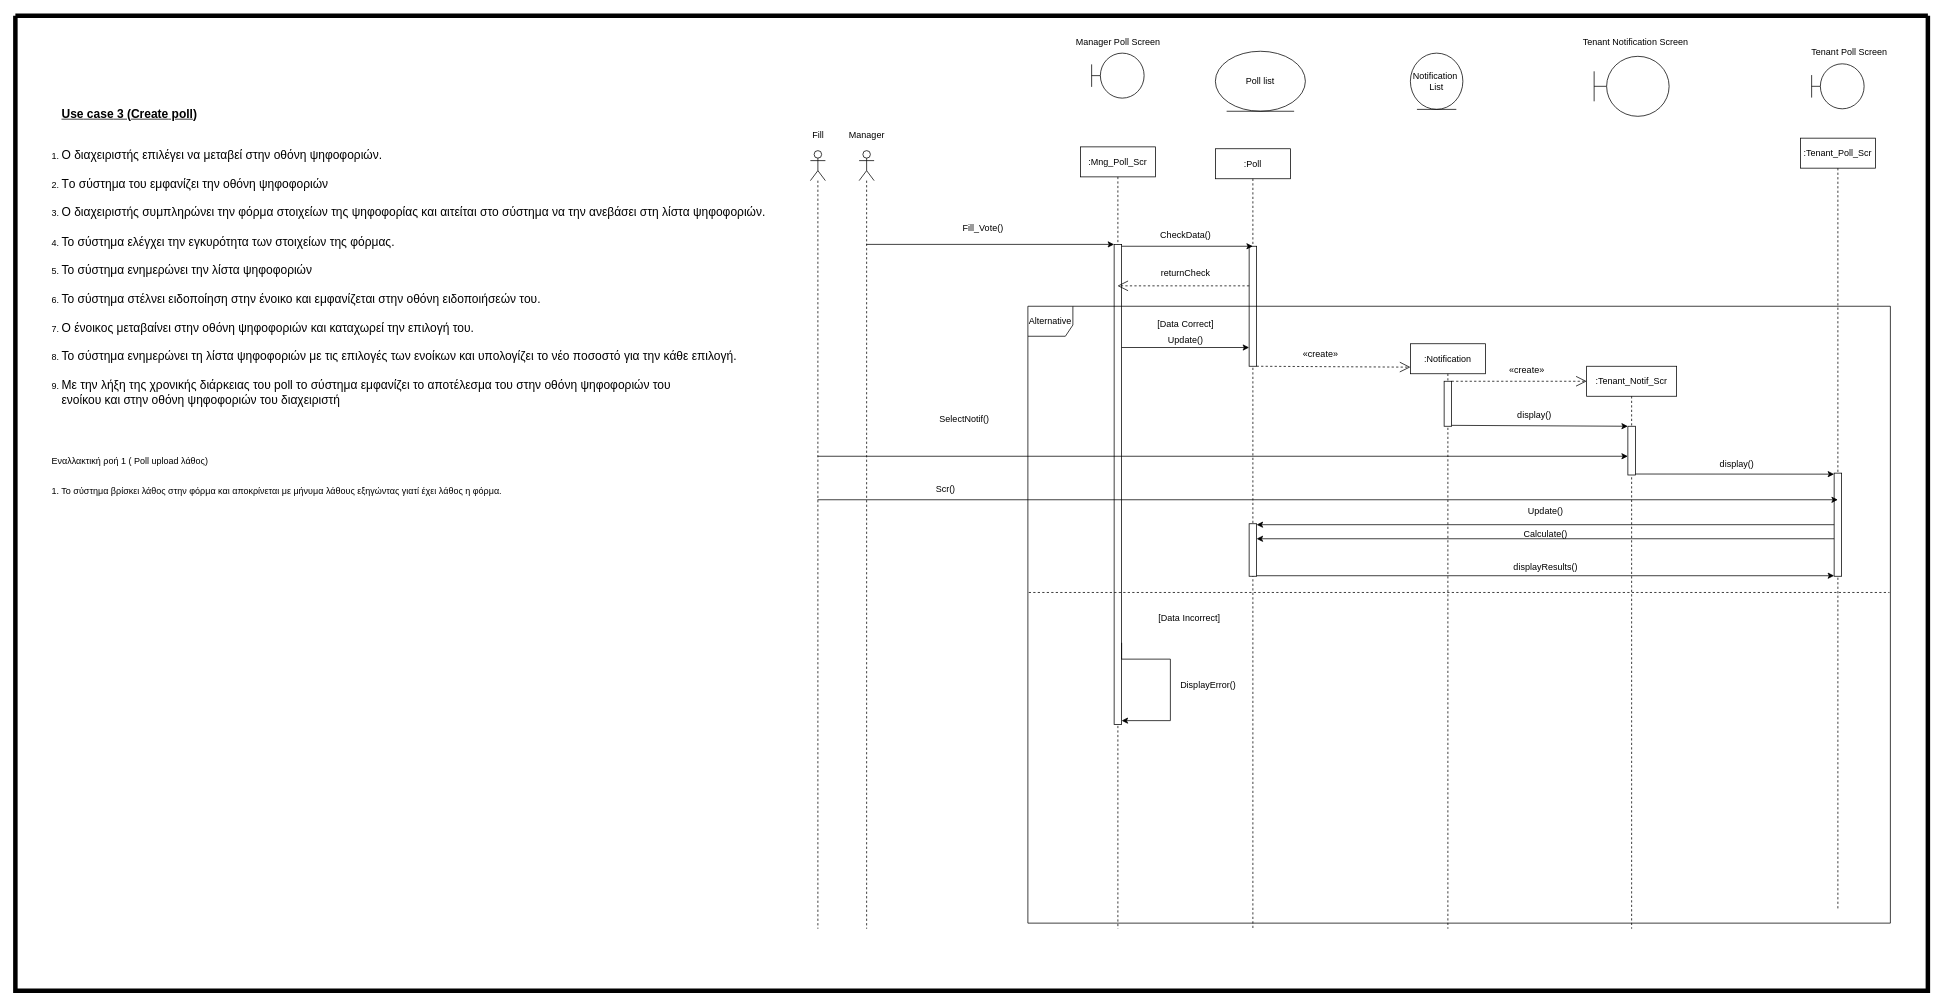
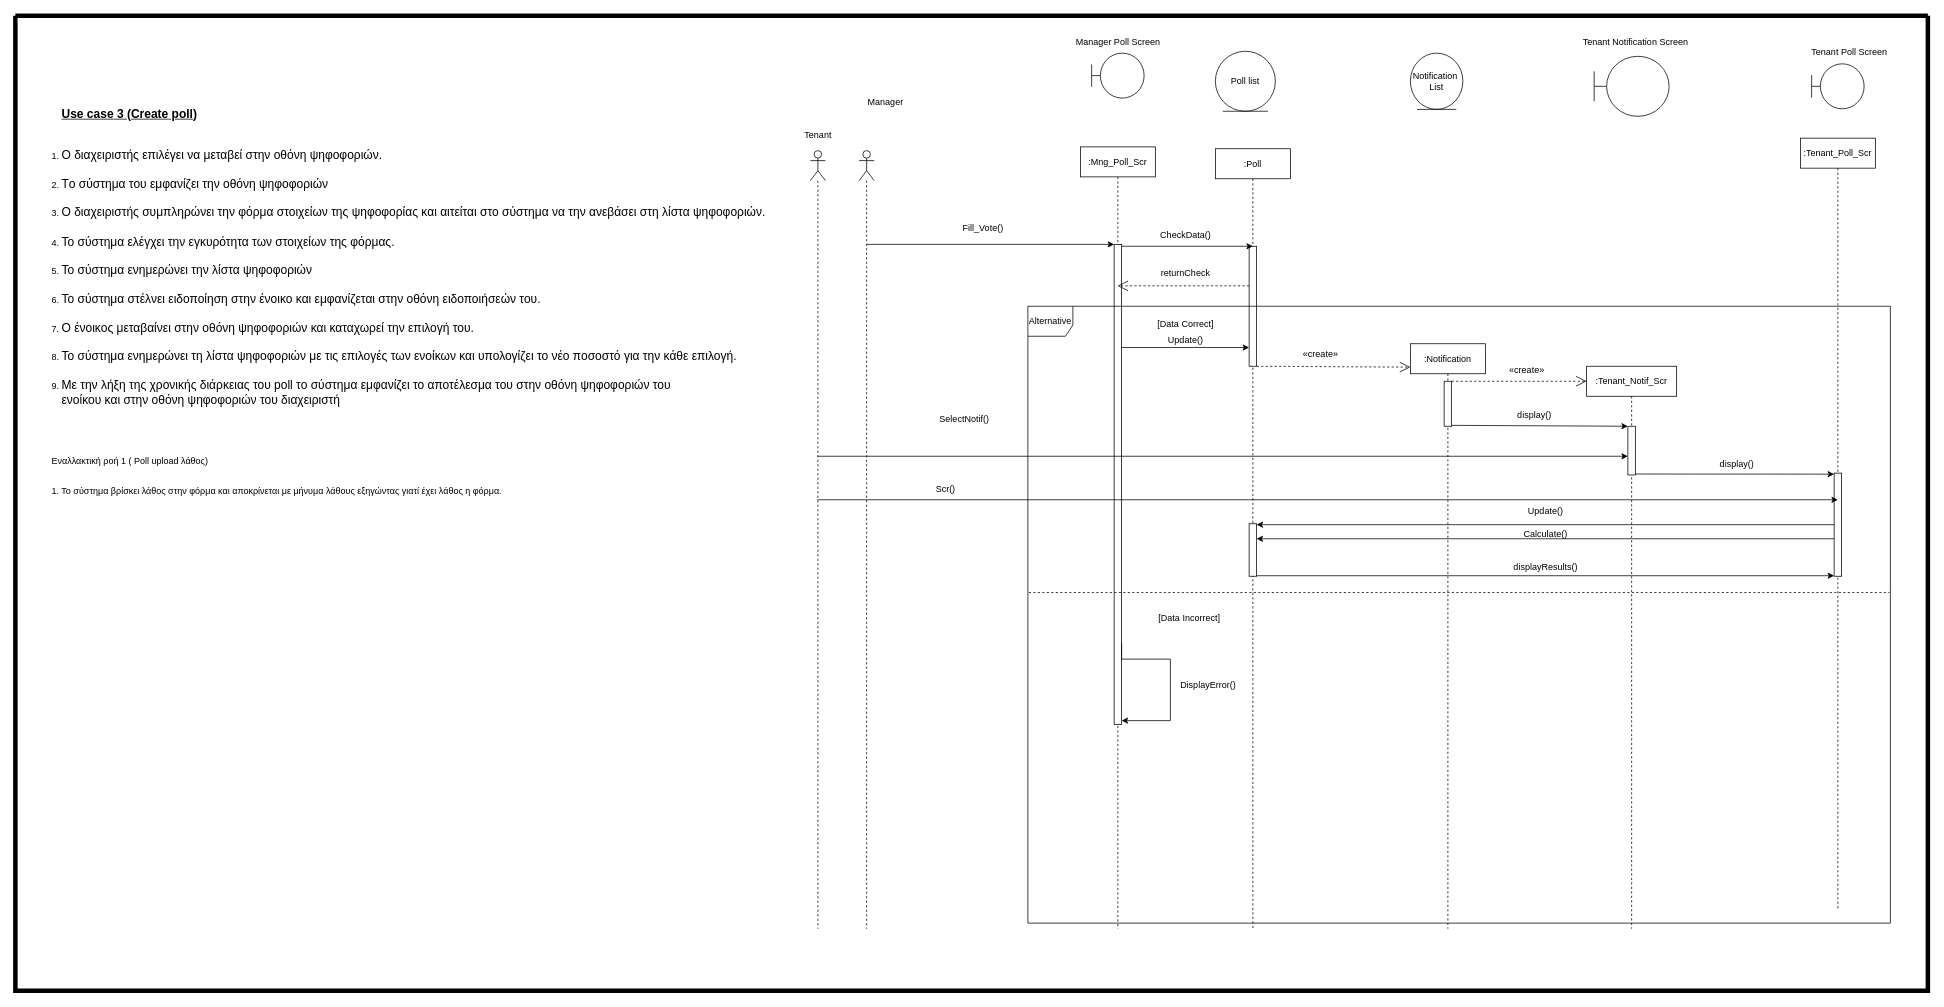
node "Poll list": size 90x60 -> 60x60
node "Fill": label "Fill" -> "Tenant"
node "Manager": moved (867, 135) -> (885, 102)
